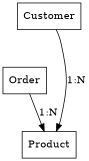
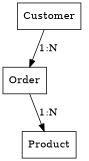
edge "Customer" -> "Product": now "Customer" -> "Order"
